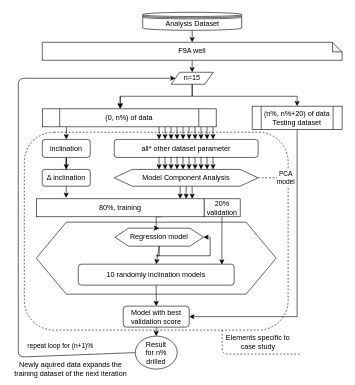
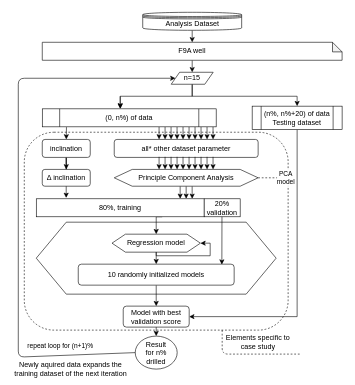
node "Model Component Analysis": label "Model Component Analysis" -> "Principle Component Analysis"
node "Regression model": moved (159, 237) -> (156, 243)
node "10 randomly inclination models": label "10 randomly inclination models" -> "10 randomly initialized models"
